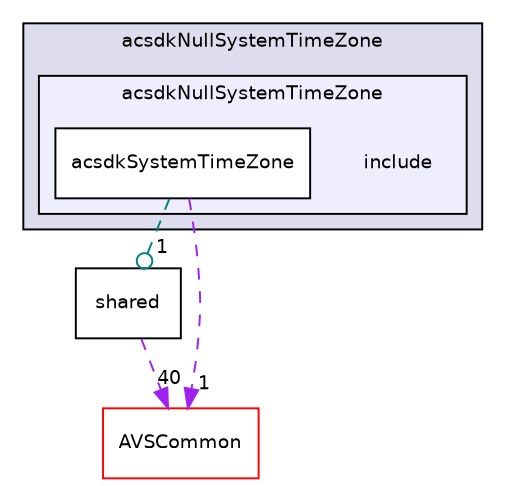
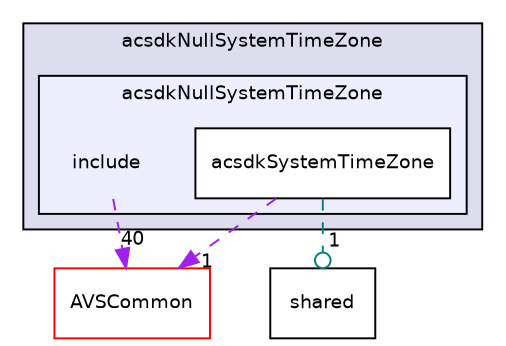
edge "shared" -> "AVSCommon": now "include" -> "AVSCommon"
